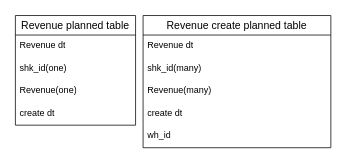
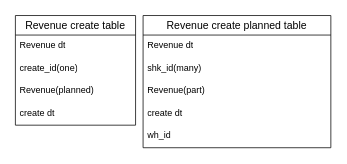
node "Revenue planned table": label "Revenue planned table" -> "Revenue create table"
node "shk_id(one)": label "shk_id(one)" -> "create_id(one)"
node "Revenue(one)": label "Revenue(one)" -> "Revenue(planned)"
node "Revenue(many)": label "Revenue(many)" -> "Revenue(part)"
